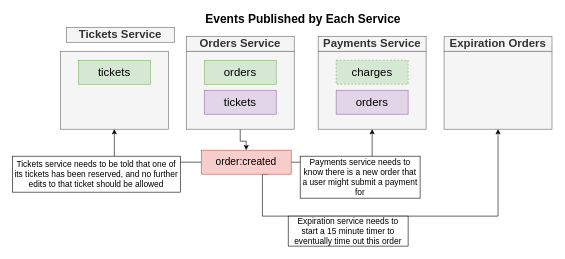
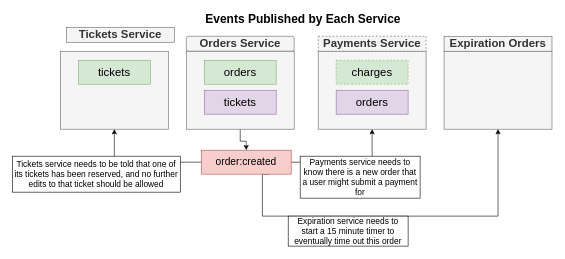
node "Orders Service": shape rectangle -> rounded rectangle
node "Payments Service": style solid -> dashed
